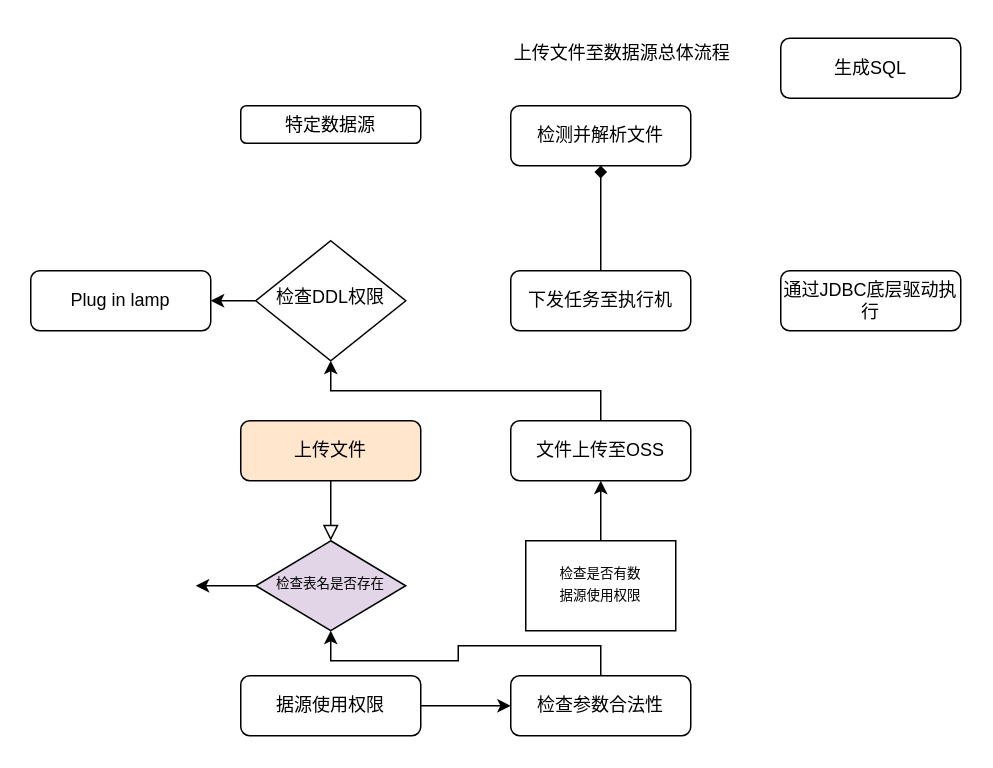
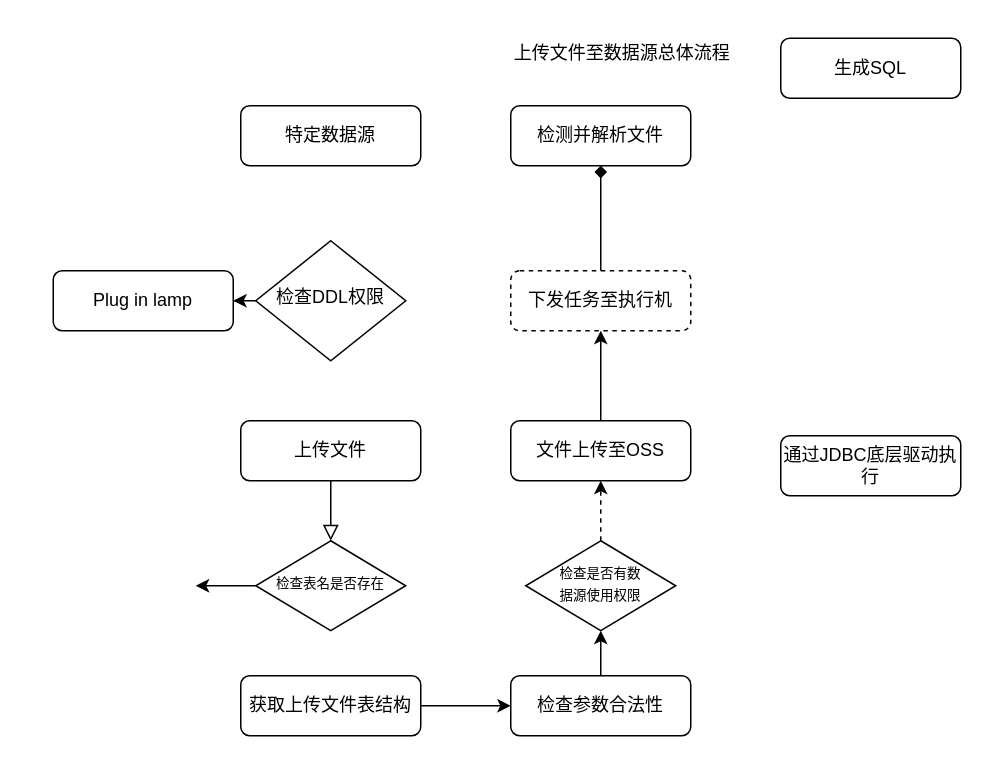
node "特定数据源": size 180x38 -> 180x60
node "Plug in lamp": moved (121, 301) -> (143, 301)
node "下发任务至执行机": style solid -> dashed
node "通过JDBC底层驱动执行": moved (871, 301) -> (871, 466)
edge "文件上传至OSS" -> "检查DDL权限": now "文件上传至OSS" -> "下发任务至执行机"
node "上传文件": fillcolor #ffe6cc -> #ffffff
edge "检查是否有数 据源使用权限" -> "文件上传至OSS": style solid -> dashed
node "检查表名是否存在": fillcolor #e1d5e7 -> #ffffff
node "检查是否有数 据源使用权限": shape rectangle -> diamond
edge "检查参数合法性" -> "检查表名是否存在": now "检查参数合法性" -> "检查是否有数 据源使用权限"
node "据源使用权限": label "据源使用权限" -> "获取上传文件表结构"
